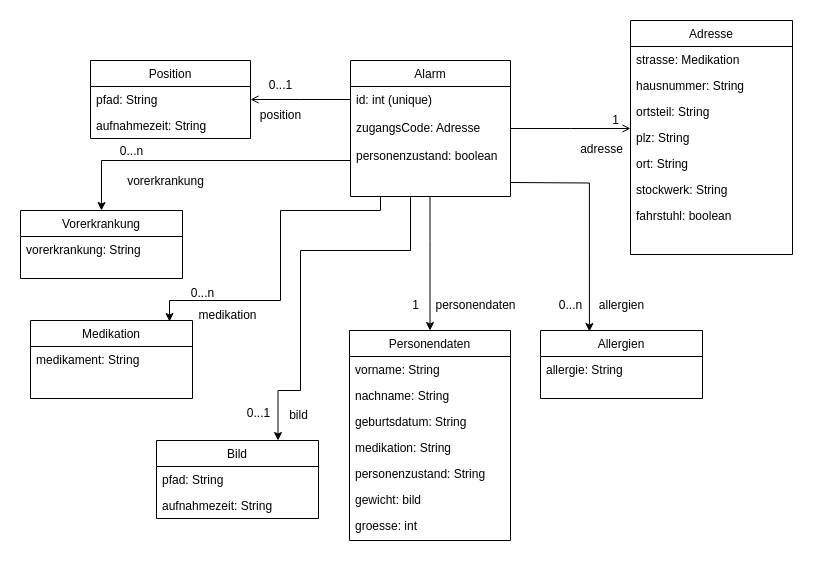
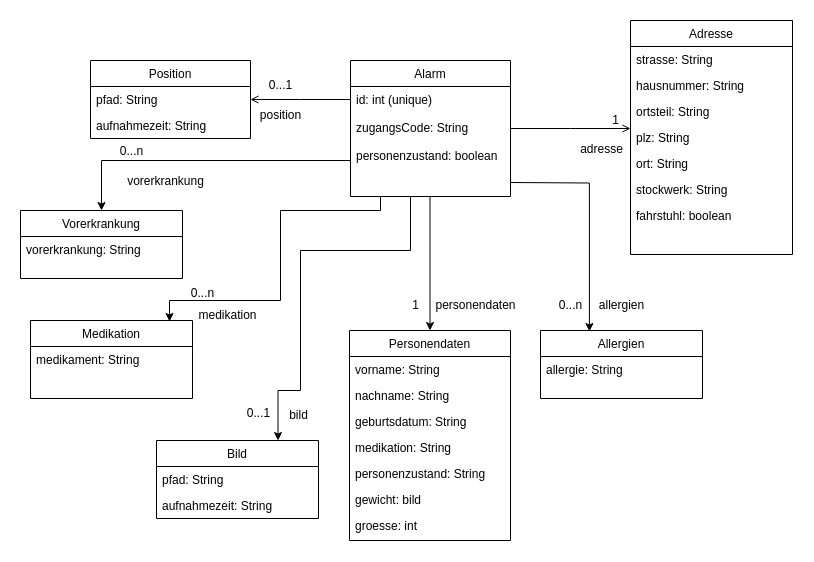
node "strasse: Medikation": label "strasse: Medikation" -> "strasse: String"
node "zugangsCode: Adresse": label "zugangsCode: Adresse" -> "zugangsCode: String"
